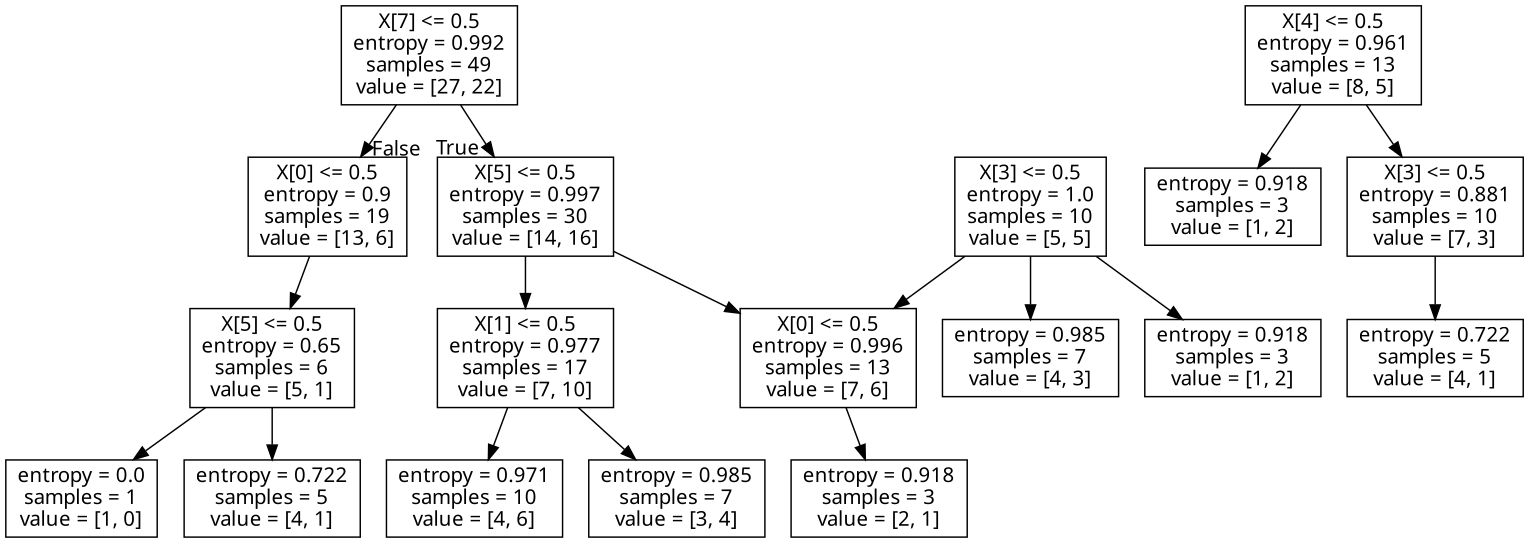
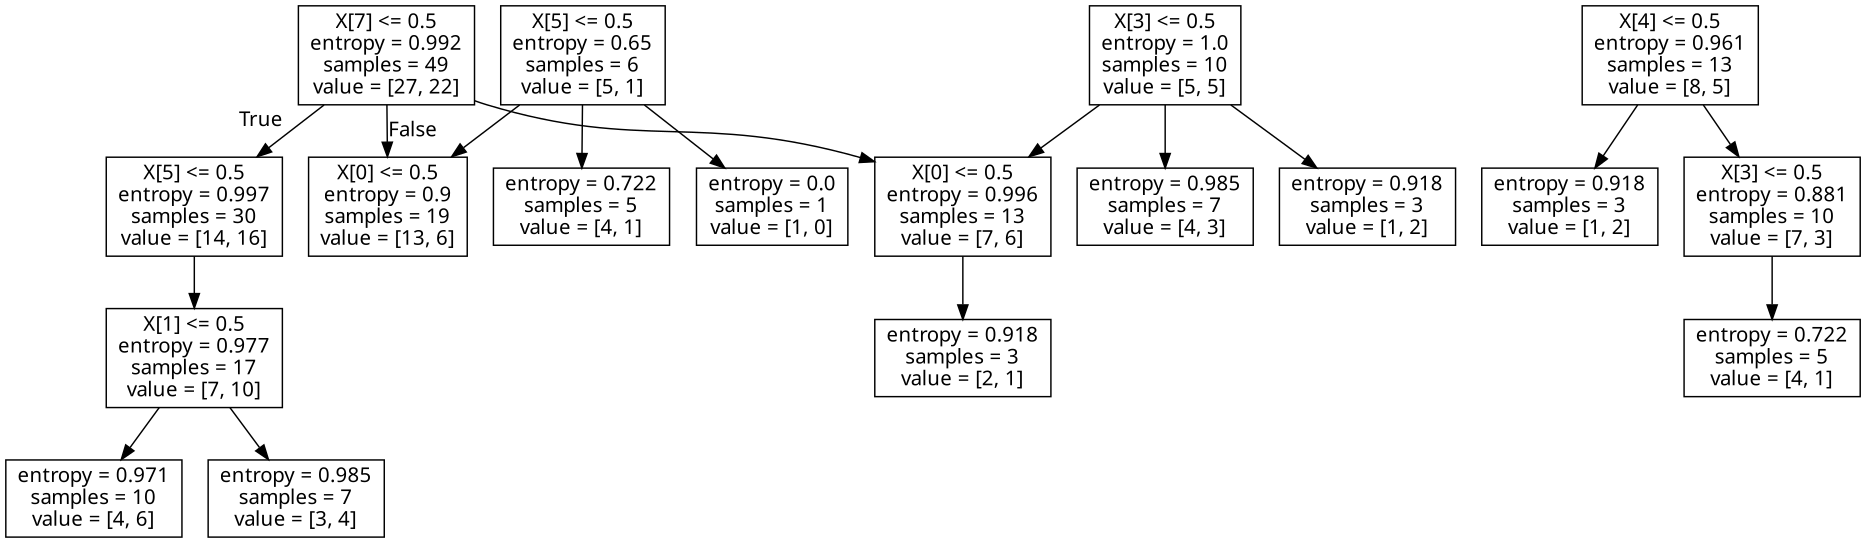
edge "X[0] <= 0.5 entropy = 0.9 samples = 19 value = [13, 6]" -> "X[5] <= 0.5 entropy = 0.65 samples = 6 value = [5, 1]": reversed
edge "X[5] <= 0.5 entropy = 0.997 samples = 30 value = [14, 16]" -> "X[0] <= 0.5 entropy = 0.996 samples = 13 value = [7, 6]": now "X[7] <= 0.5 entropy = 0.992 samples = 49 value = [27, 22]" -> "X[0] <= 0.5 entropy = 0.996 samples = 13 value = [7, 6]"
